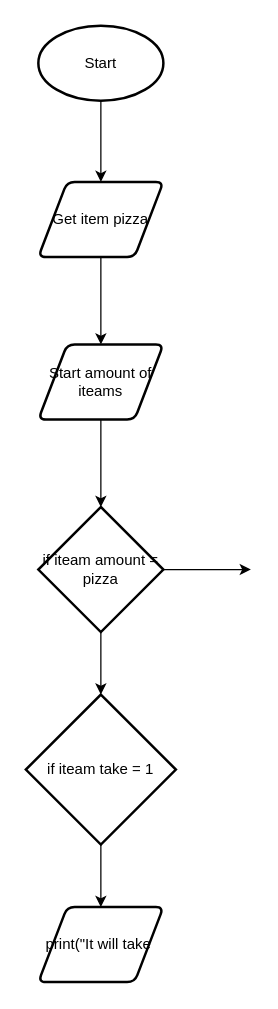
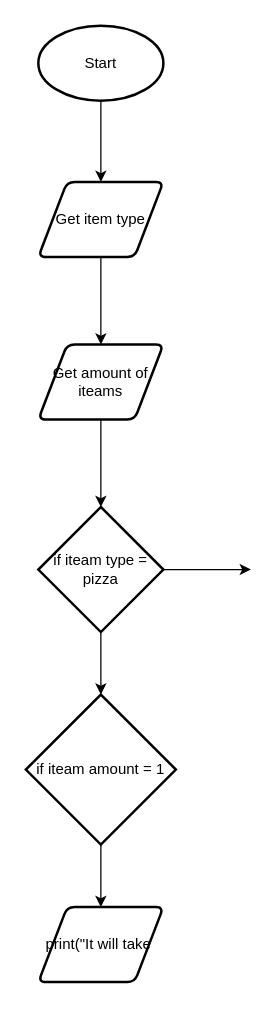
node "Get item pizza": label "Get item pizza" -> "Get item type"
node "Start amount of iteams": label "Start amount of iteams" -> "Get amount of iteams"
node "if iteam amount = pizza": label "if iteam amount = pizza" -> "if iteam type = pizza"
node "if iteam take = 1": label "if iteam take = 1" -> "if iteam amount = 1"
